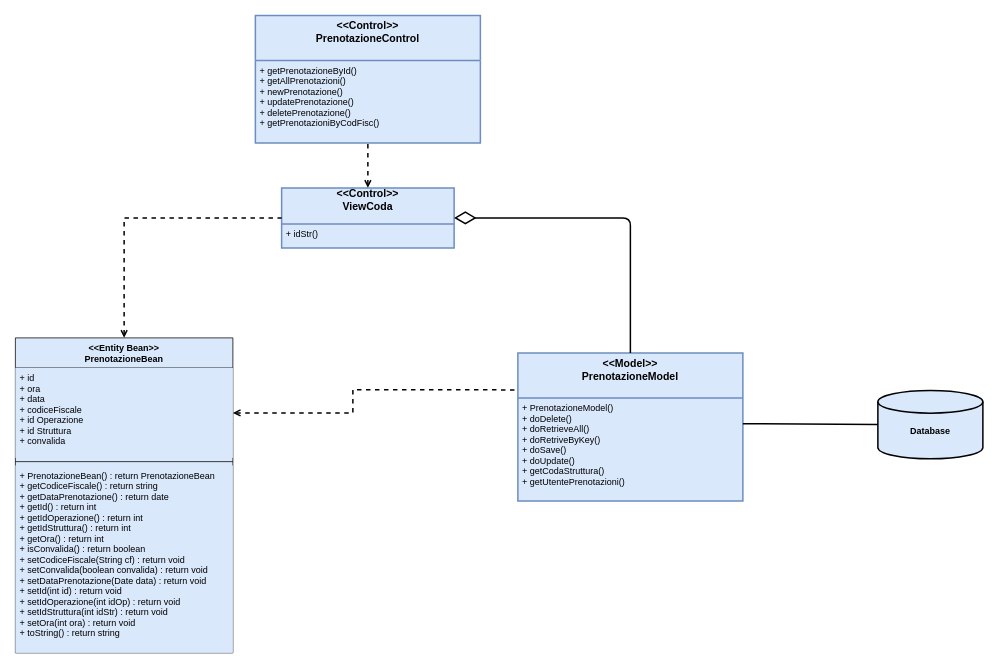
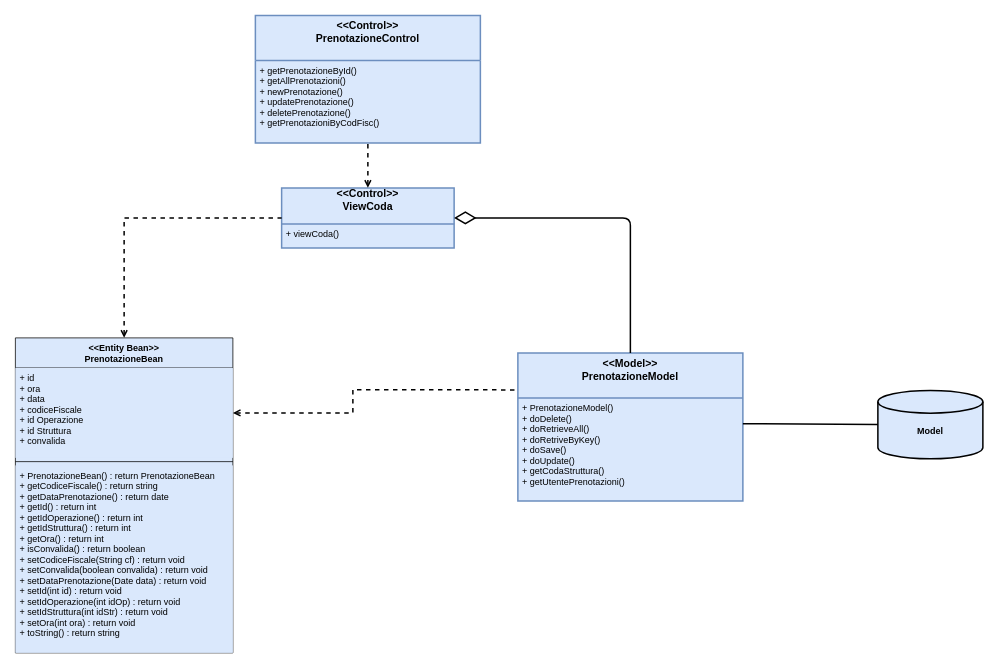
node "+ idStr()": label "+ idStr()" -> "+ viewCoda()"
node "Database": label "Database" -> "Model"
